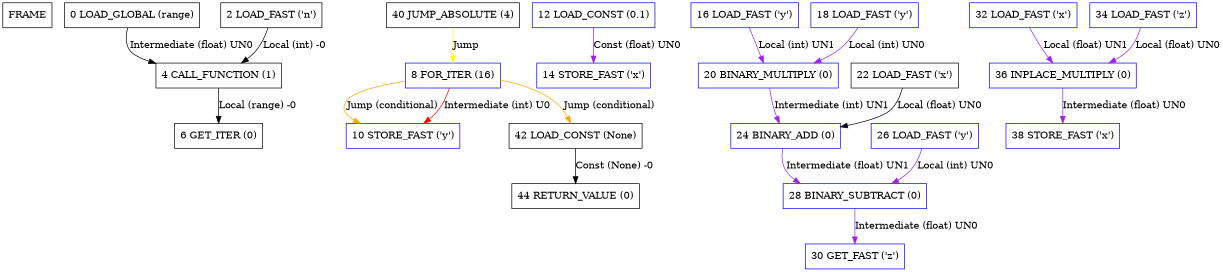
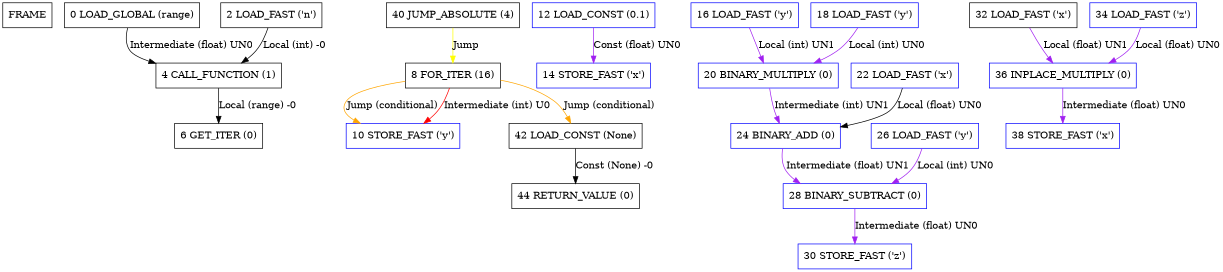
node "32 LOAD_FAST ('x')": color blue -> black
node "8 FOR_ITER (16)": color blue -> black
node "22 LOAD_FAST ('x')": color black -> blue
node "30 GET_FAST ('z')": label "30 GET_FAST ('z')" -> "30 STORE_FAST ('z')"
